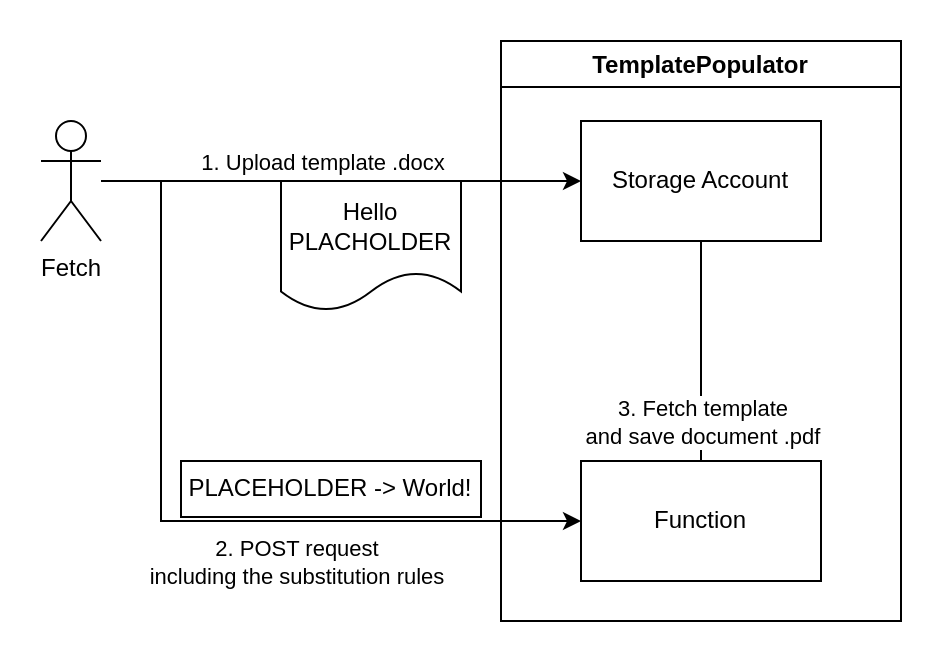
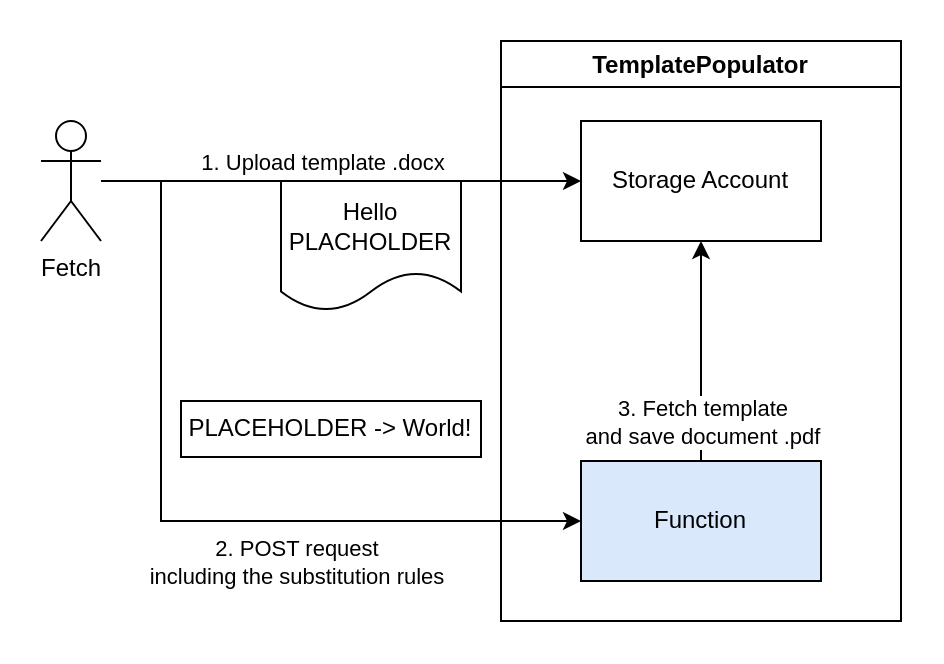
edge "Storage Account" -- "Function": arrowhead none -> classic
node "PLACEHOLDER -> World!": moved (331, 489) -> (331, 429)
node "Function": fillcolor #ffffff -> #dae8fc
